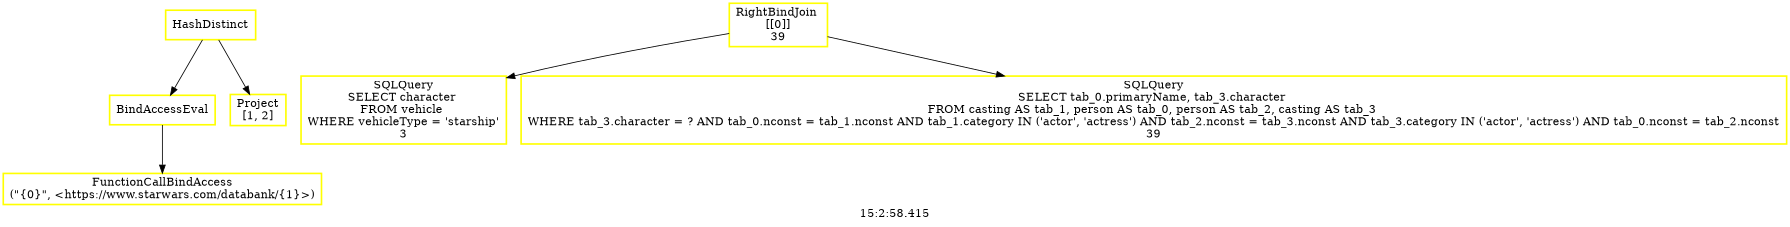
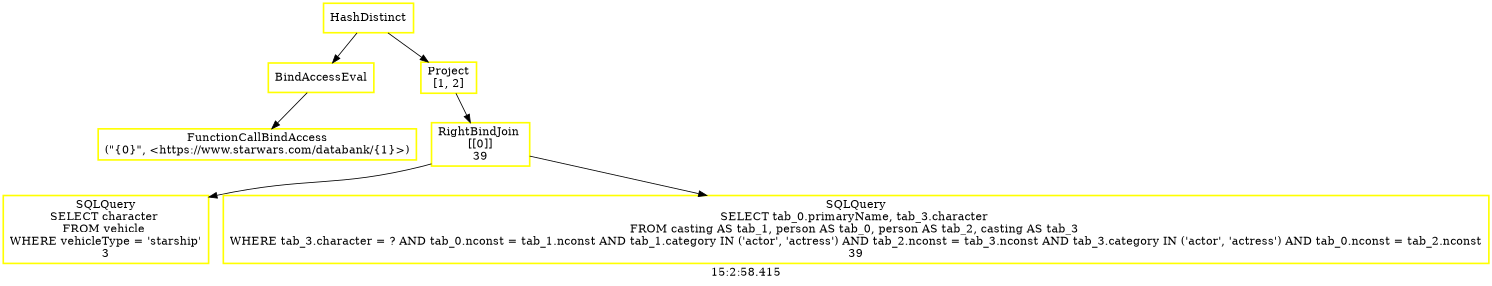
edge "Project [1, 2]" -> "RightBindJoin [[0]] 39": added
